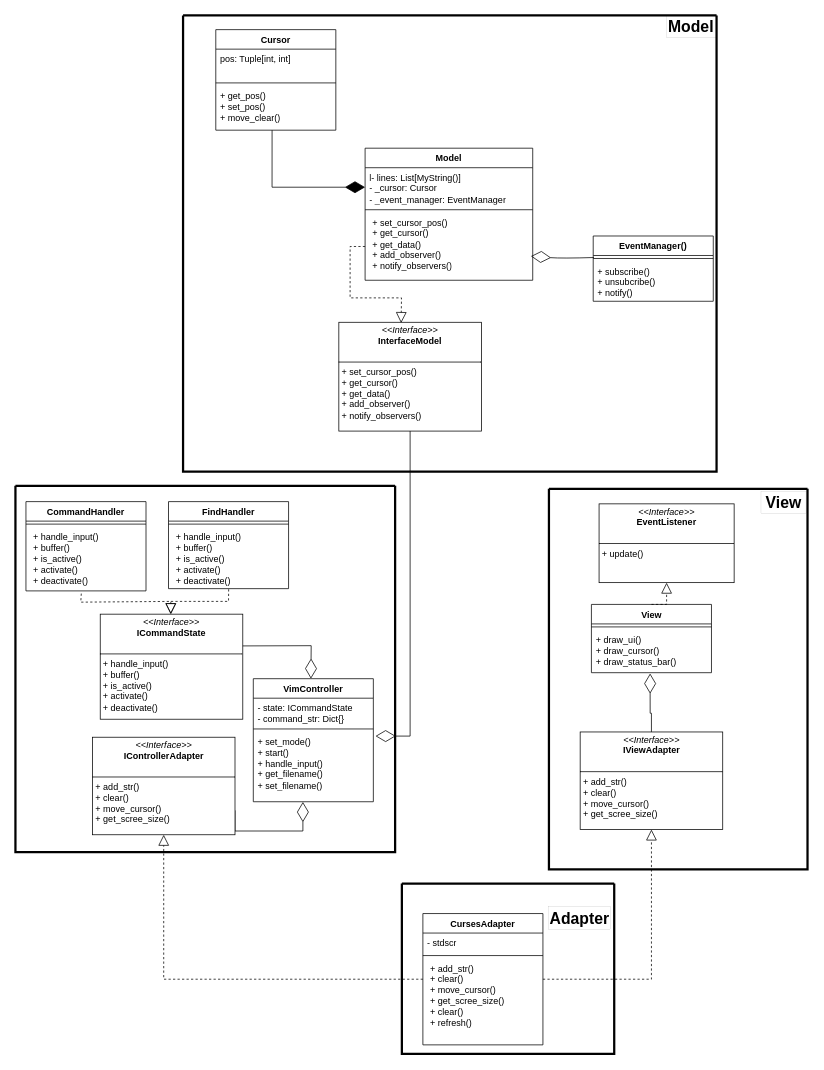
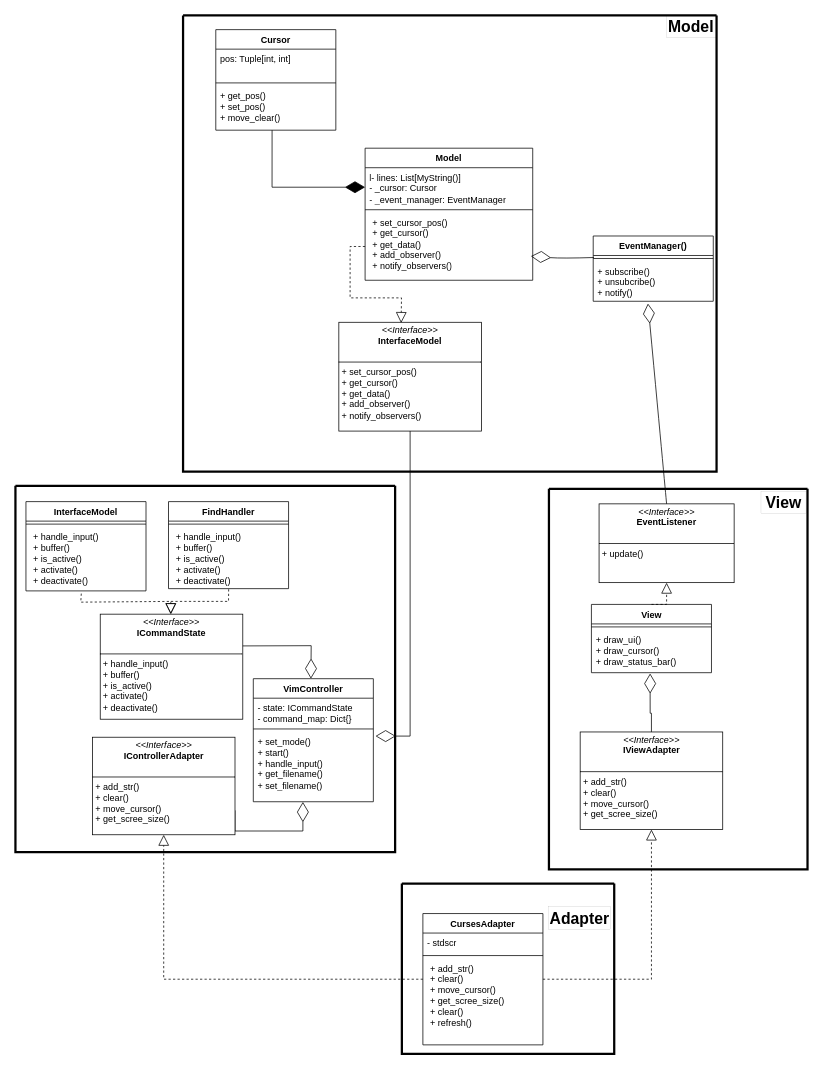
edge "<<Interface>> EventListener + update()" -> "+ subscribe() + unsubcribe() + notify()": added
node "CommandHandler": label "CommandHandler" -> "InterfaceModel"
node "- state: ICommandState - command_str: Dict{}": label "- state: ICommandState - command_str: Dict{}" -> "- state: ICommandState - command_map: Dict{}"
